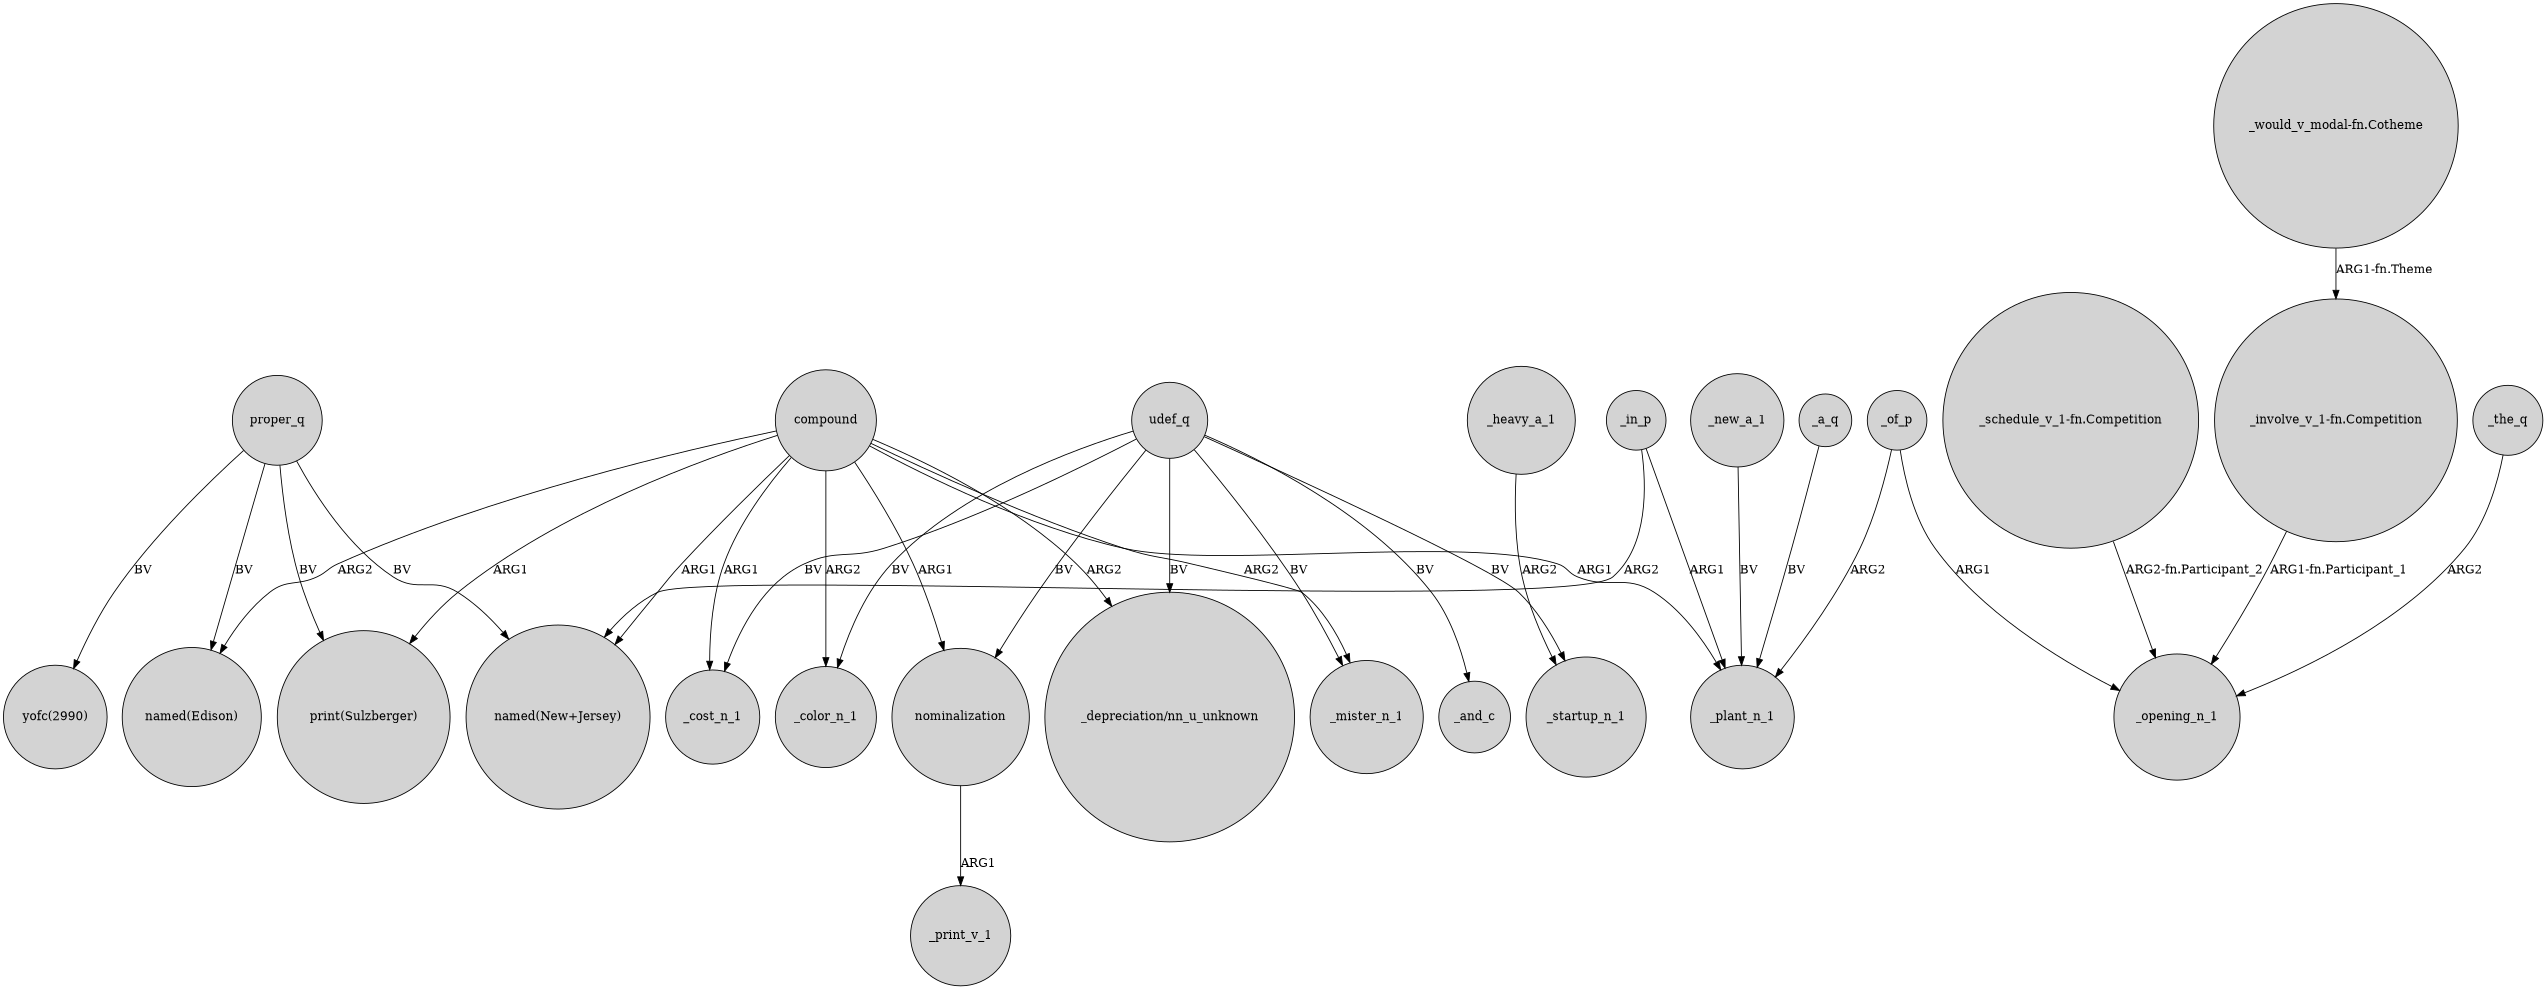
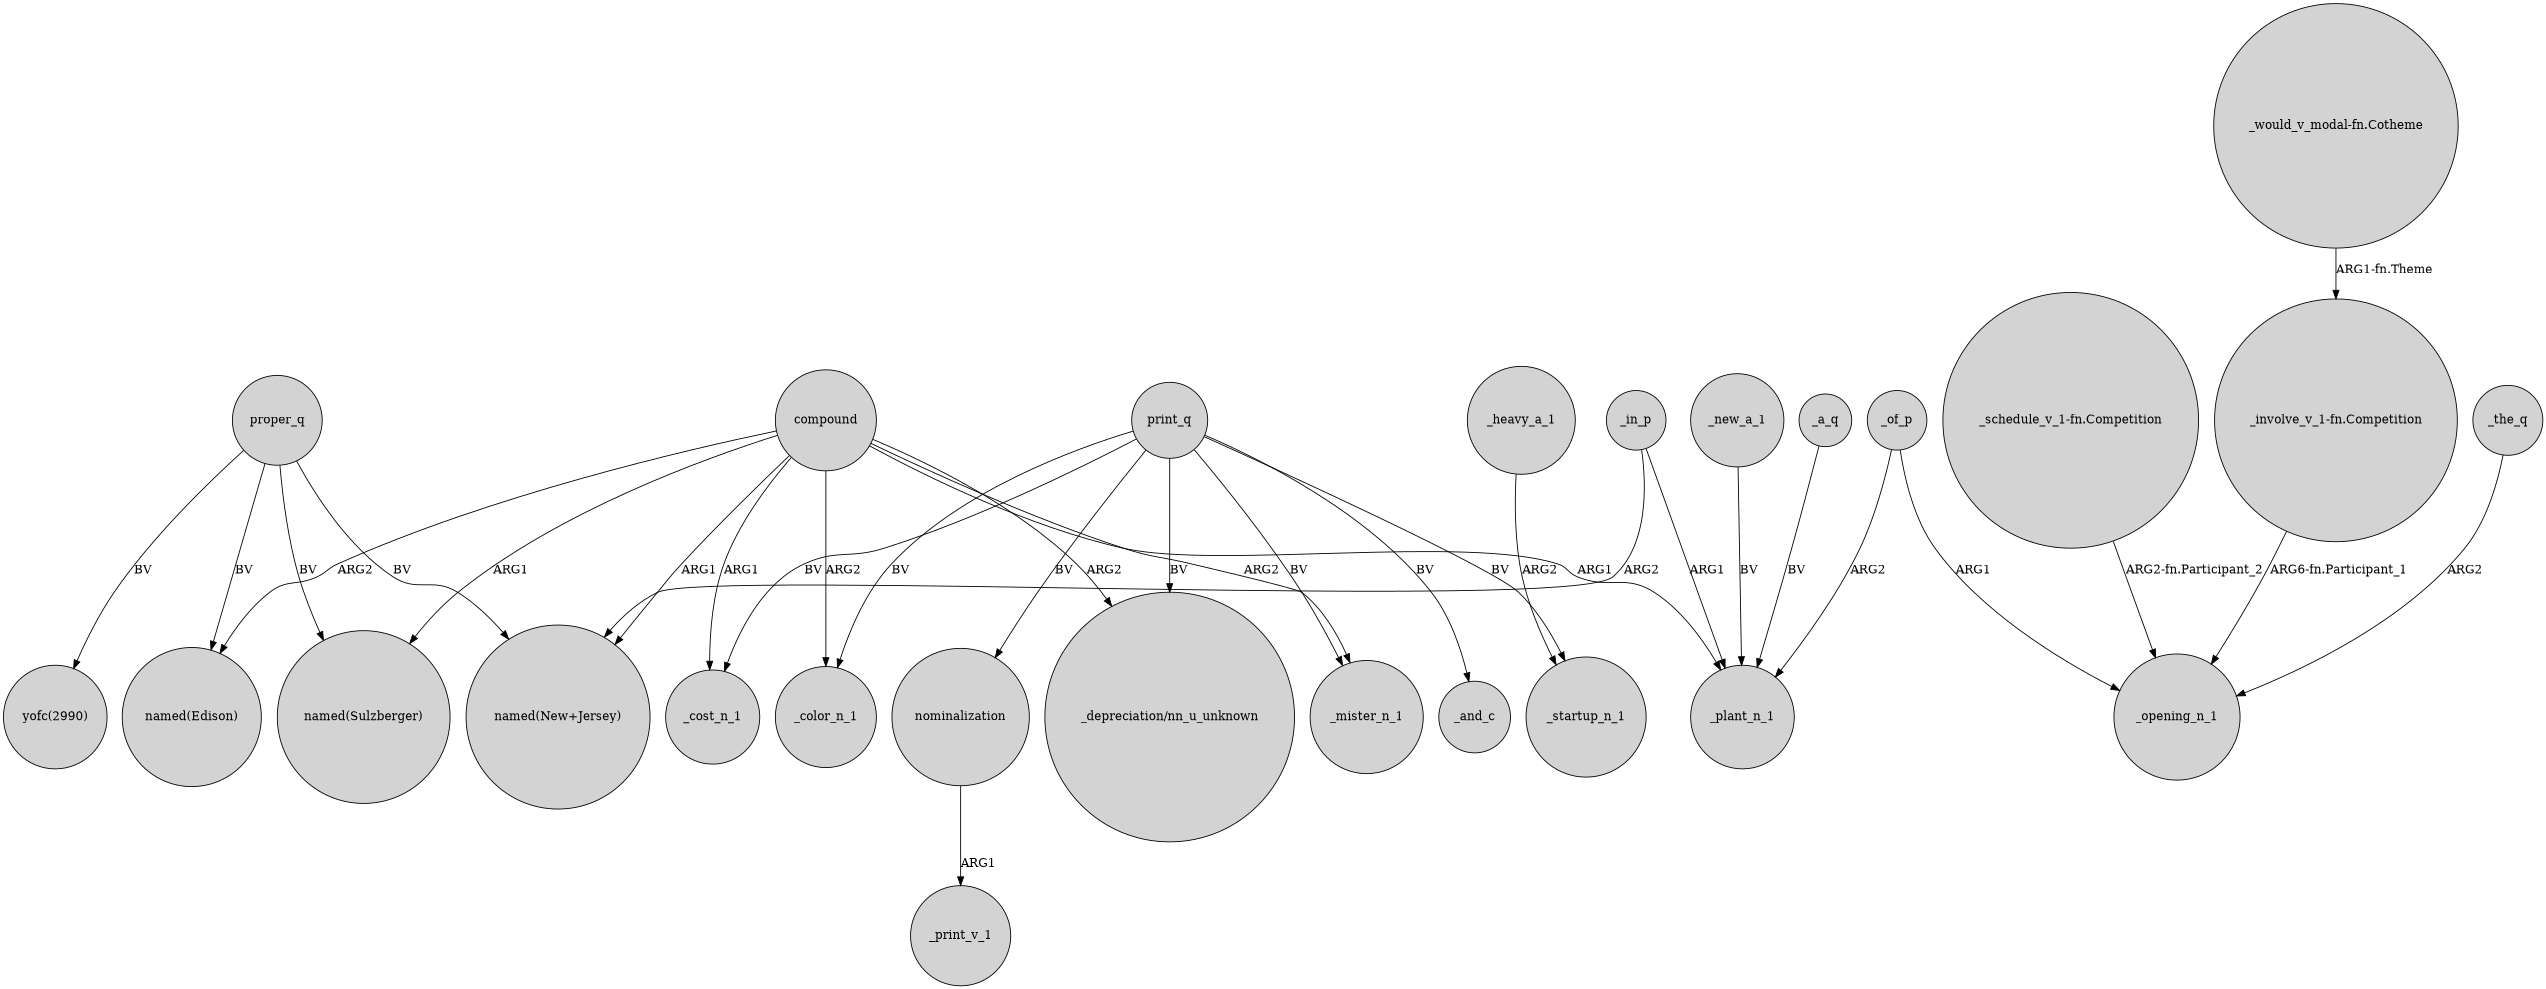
node "udef_q": label "udef_q" -> "print_q"
edge "compound" -> "nominalization": removed, label "ARG1"
edge "_involve_v_1-fn.Competition" -> "_opening_n_1": label "ARG1-fn.Participant_1" -> "ARG6-fn.Participant_1"
node "print(Sulzberger)": label "print(Sulzberger)" -> "named(Sulzberger)"
